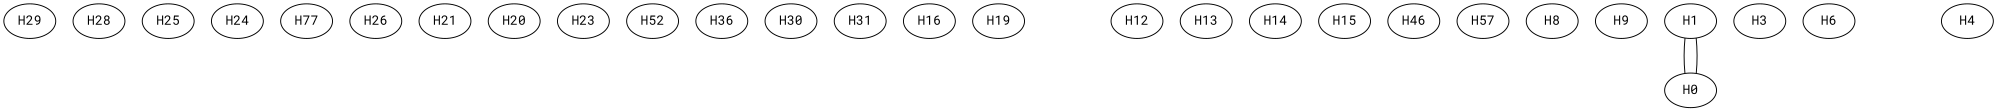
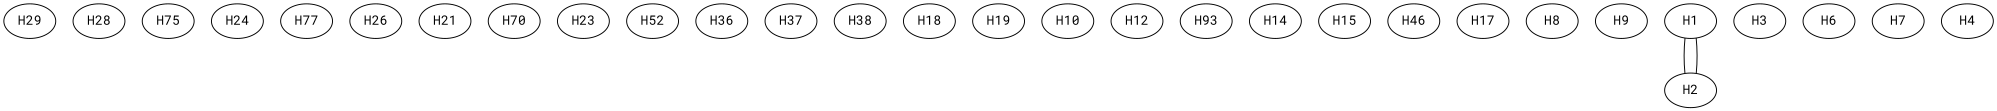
node "H25": label "H25" -> "H75"
node "H20": label "H20" -> "H70"
node "H30": label "H30" -> "H37"
node "H31": label "H31" -> "H38"
node "H16": label "H16" -> "H18"
node "H10": added
node "H13": label "H13" -> "H93"
node "H57": label "H57" -> "H17"
node "H7": added
node "H0": label "H0" -> "H2"
